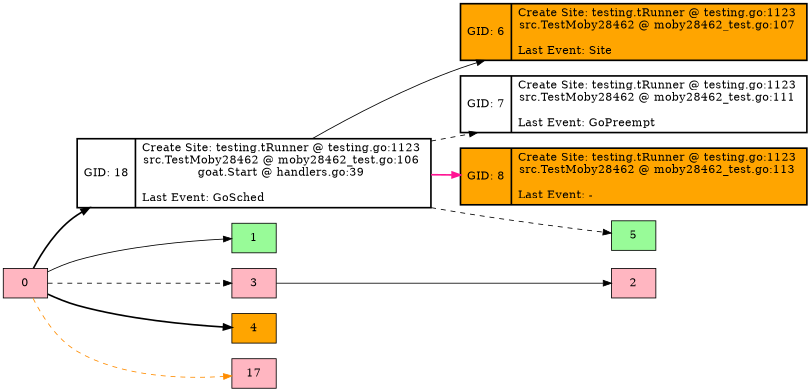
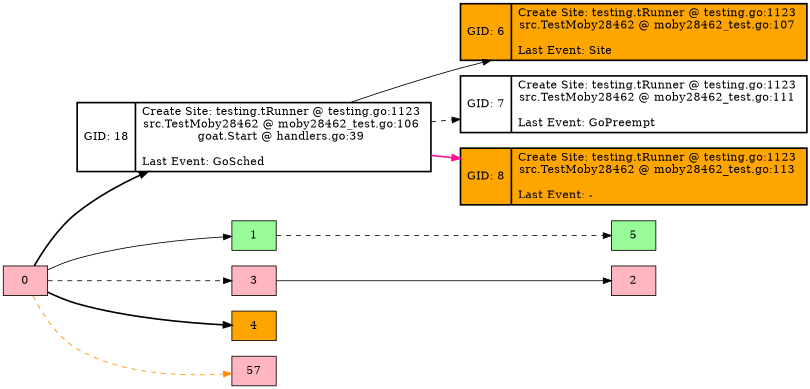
edge "GID: 18" -> "5": now "1" -> "5"
node "17": label "17" -> "57"
